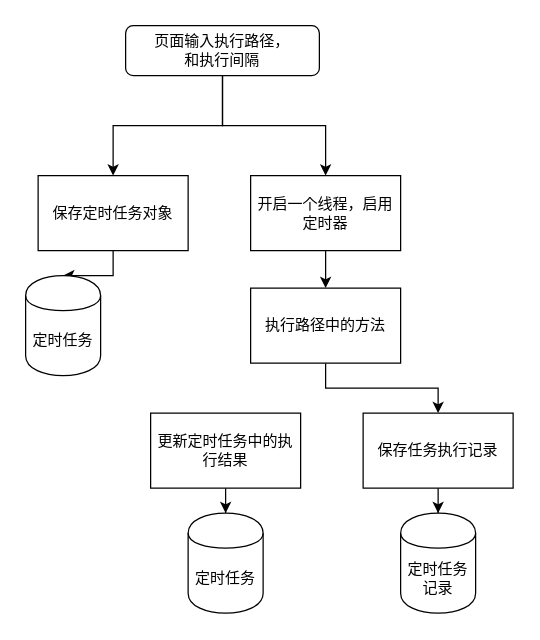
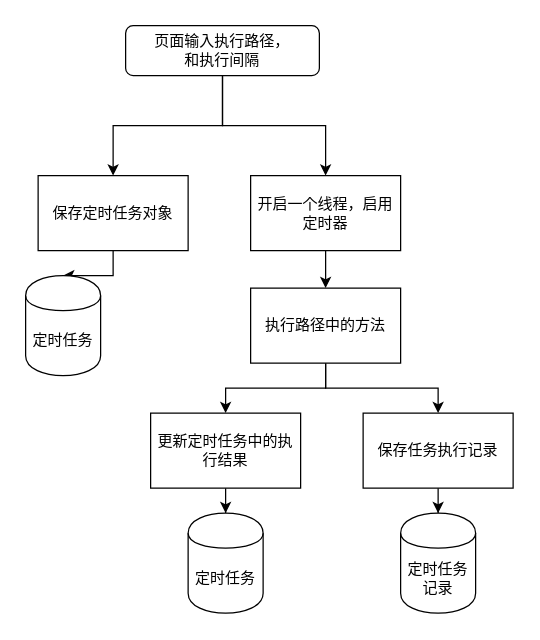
edge "执行路径中的方法" -> "更新定时任务中的执行结果": added
